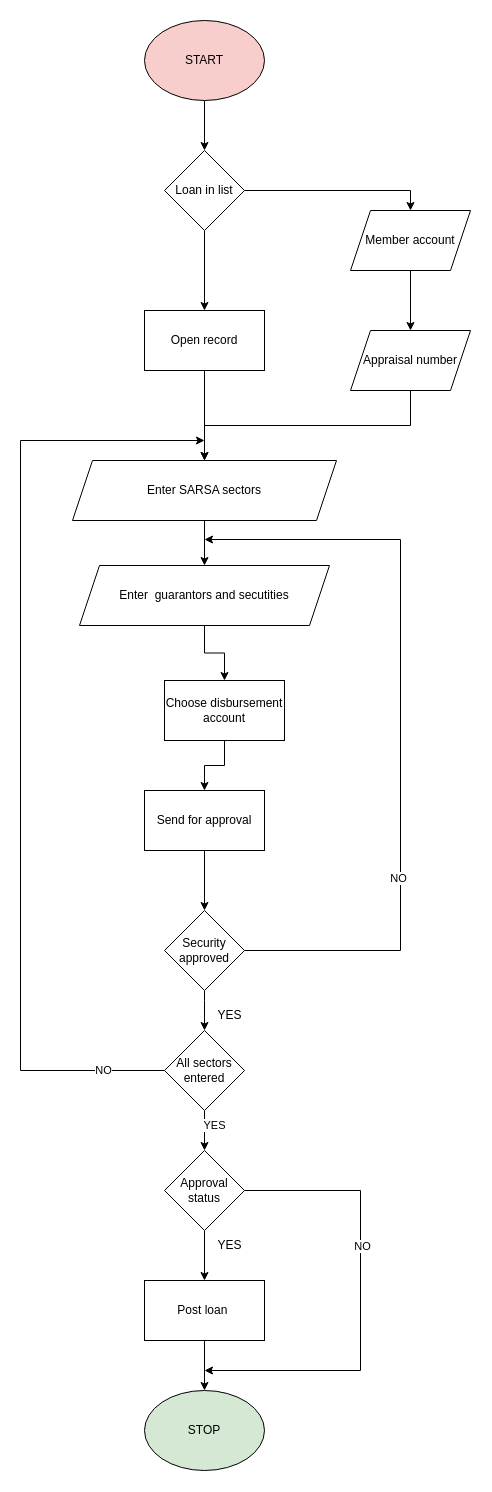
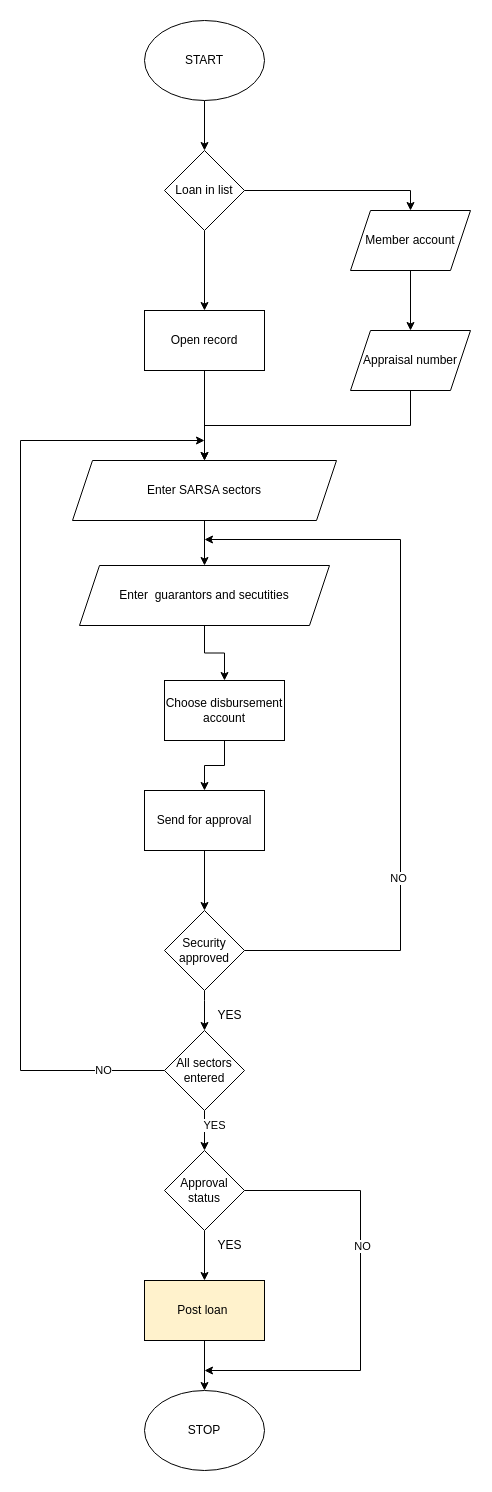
node "START": fillcolor #f8cecc -> #ffffff
node "Post loan": fillcolor #ffffff -> #fff2cc
node "STOP": fillcolor #d5e8d4 -> #ffffff
